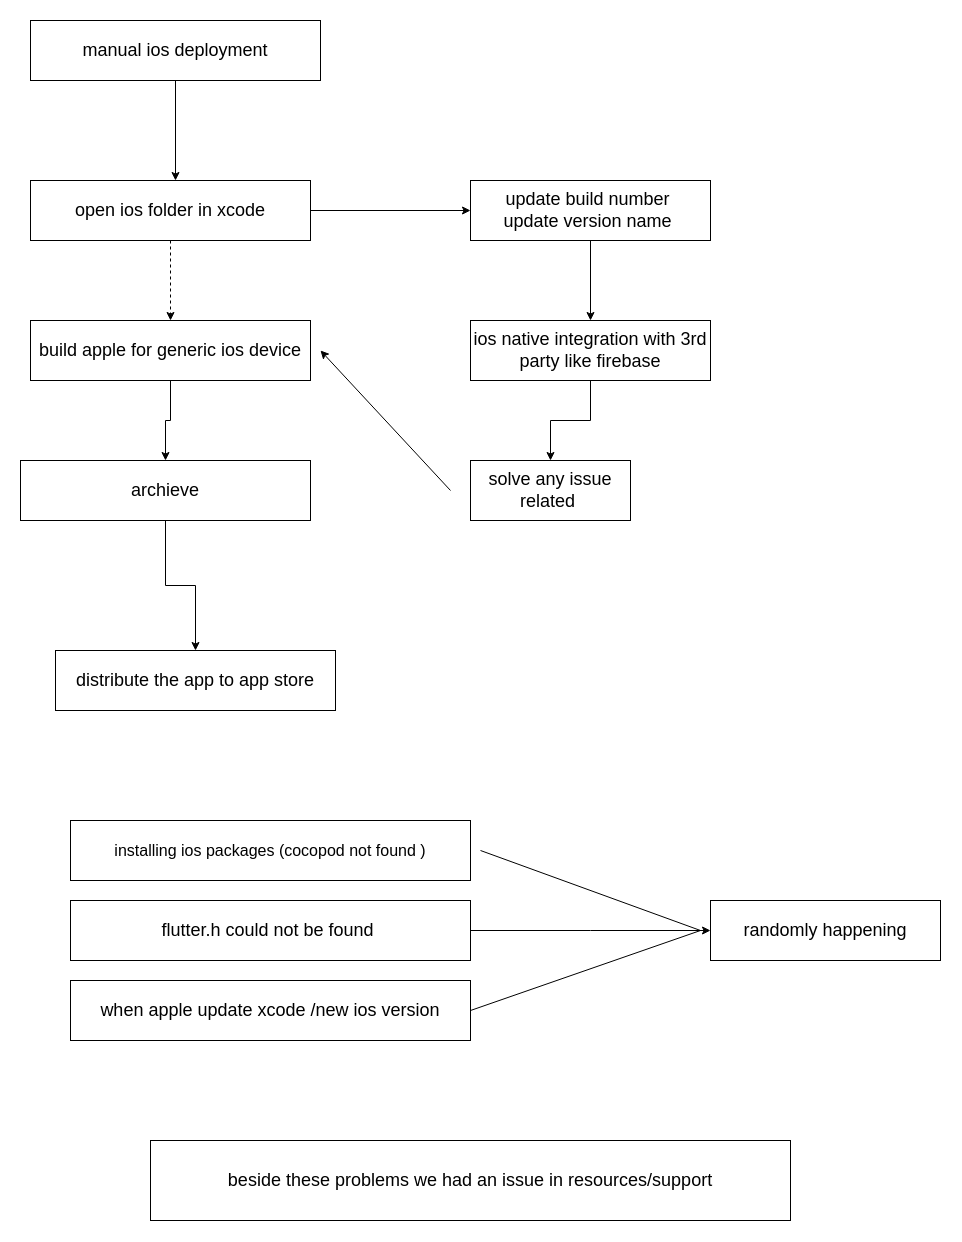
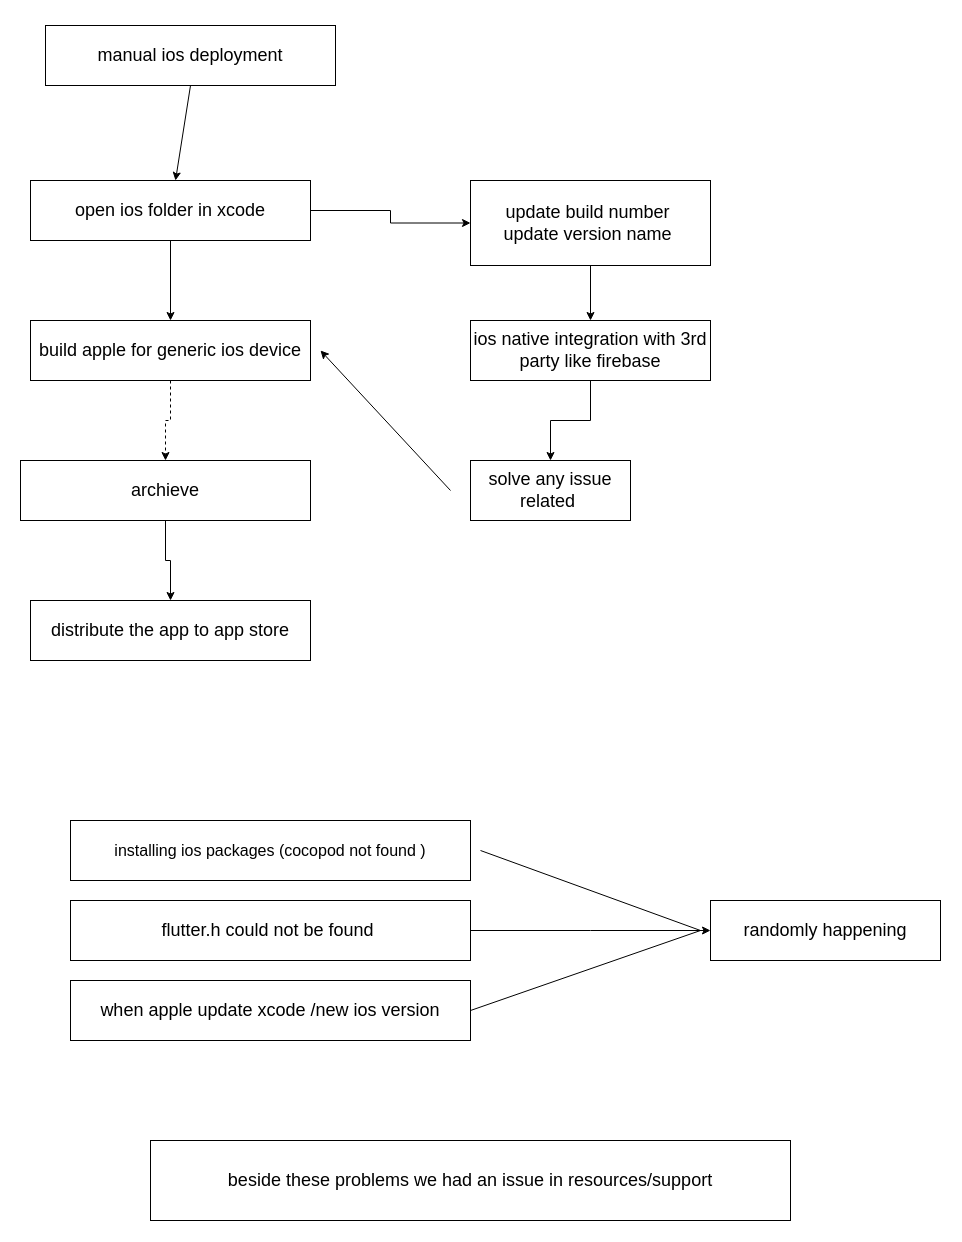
node "manual ios deployment": moved (176, 51) -> (191, 56)
node "update build number update version name": size 240x60 -> 240x85
edge "open ios folder in xcode" -> "build apple for generic ios device": style dashed -> solid
edge "build apple for generic ios device" -> "archieve": style solid -> dashed
node "distribute the app to app store": moved (196, 681) -> (171, 631)
